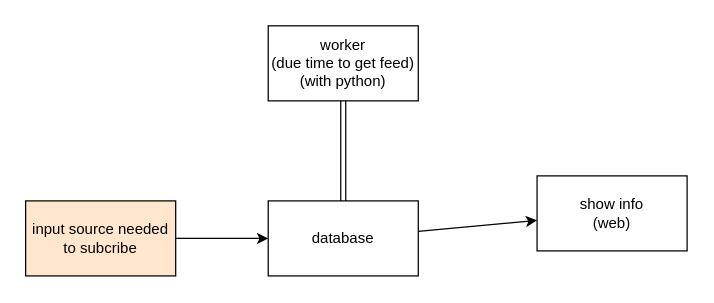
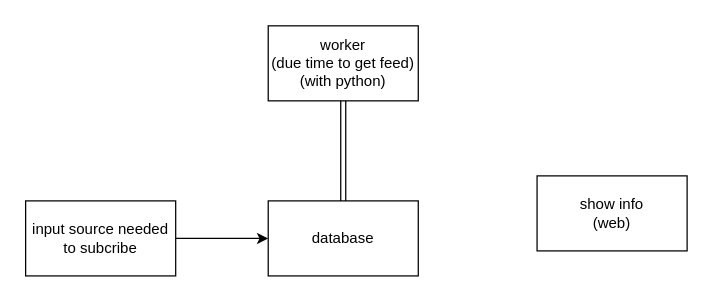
edge "database" -> "show info (web)": removed
node "input source needed to subcribe": fillcolor #ffe6cc -> #ffffff
